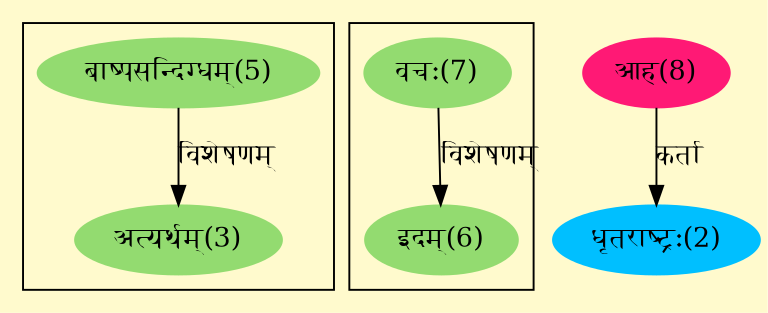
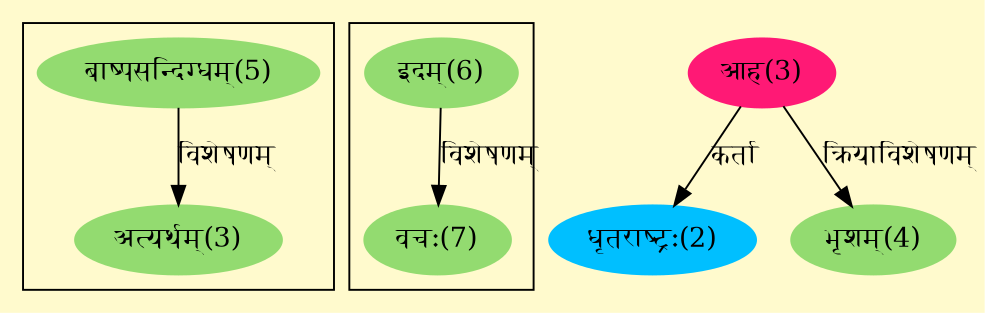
node "आह(8)": label "आह(8)" -> "आह(3)"
edge "वचः(7)" -> "इदम्(6)": reversed
node "भृशम्(4)": added
